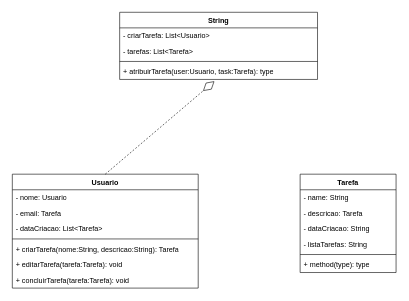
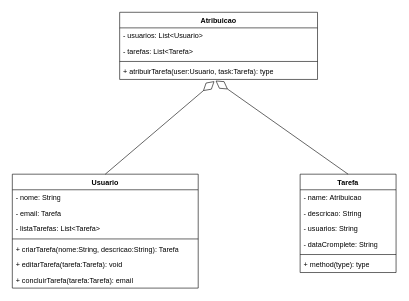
node "String": label "String" -> "Atribuicao"
node "- criarTarefa: List<Usuario>": label "- criarTarefa: List<Usuario>" -> "- usuarios: List<Usuario>"
edge "Tarefa" -> "+ atribuirTarefa(user:Usuario, task:Tarefa): type": added
edge "Usuario" -> "+ atribuirTarefa(user:Usuario, task:Tarefa): type": style dashed -> solid
node "- nome: Usuario": label "- nome: Usuario" -> "- nome: String"
node "- name: String": label "- name: String" -> "- name: Atribuicao"
node "- descricao: Tarefa": label "- descricao: Tarefa" -> "- descricao: String"
node "- dataCriacao: List<Tarefa>": label "- dataCriacao: List<Tarefa>" -> "- listaTarefas: List<Tarefa>"
node "- dataCriacao: String": label "- dataCriacao: String" -> "- usuarios: String"
node "- listaTarefas: String": label "- listaTarefas: String" -> "- dataCromplete: String"
node "+ concluirTarefa(tarefa:Tarefa): void": label "+ concluirTarefa(tarefa:Tarefa): void" -> "+ concluirTarefa(tarefa:Tarefa): email"
